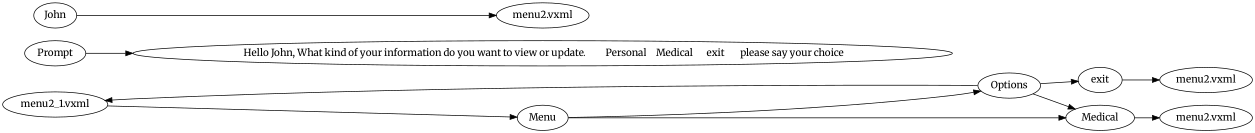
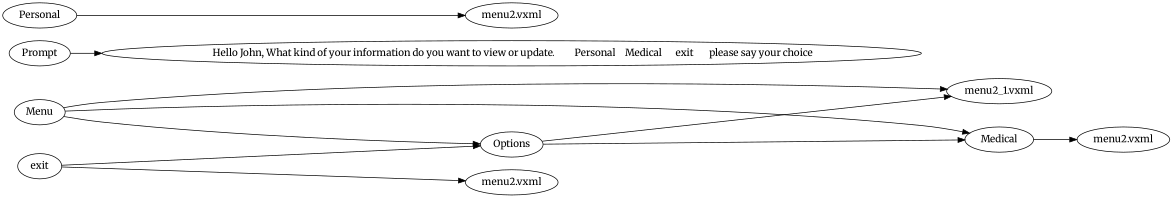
node "John": label "John" -> "Personal"
edge "Options" -> "exit": reversed
edge "menu2_1.vxml" -> "Menu": reversed
